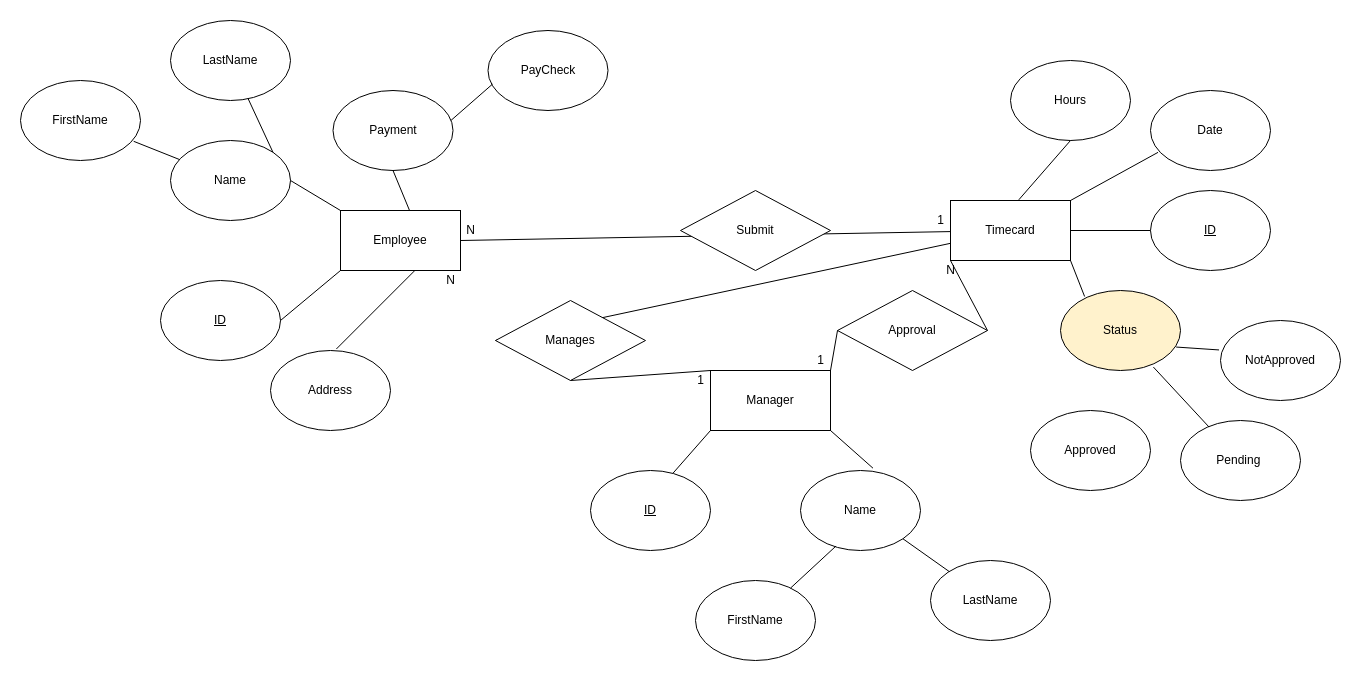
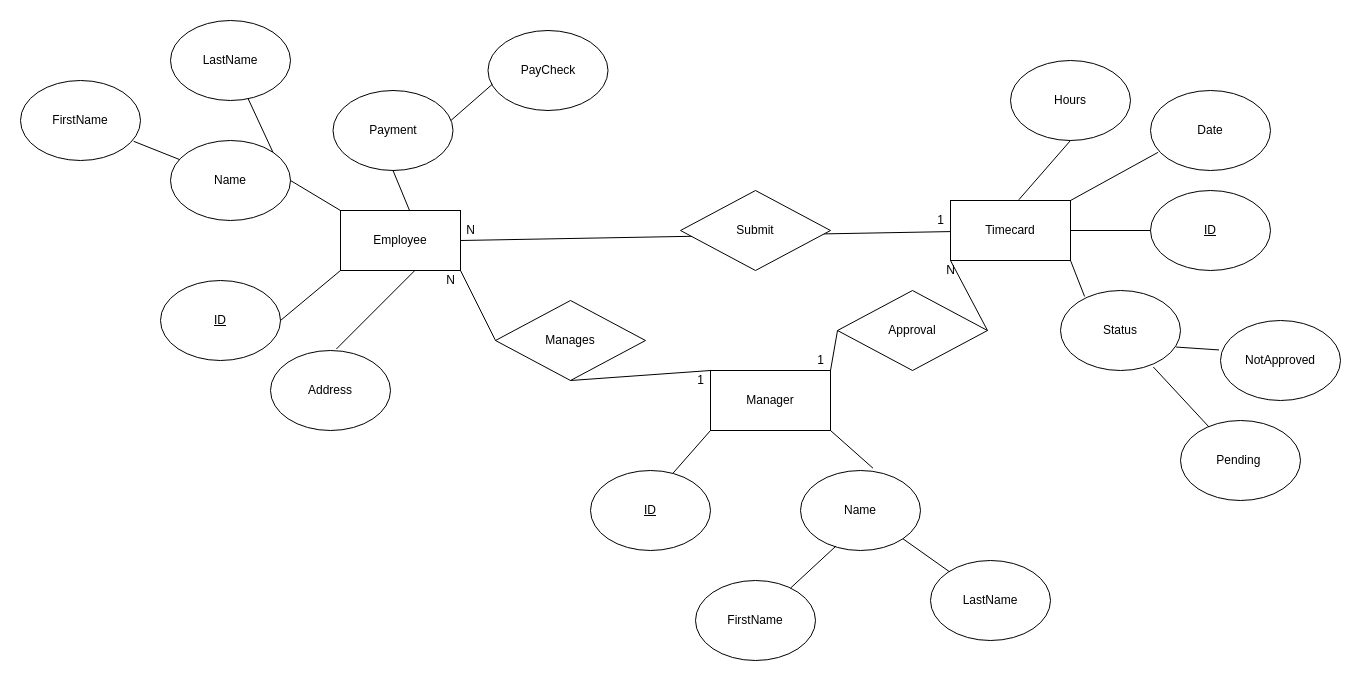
edge "Timecard" -- "Manages": now "Employee" -- "Manages"
node "Status": fillcolor #fff2cc -> #ffffff
node "Approved": removed
